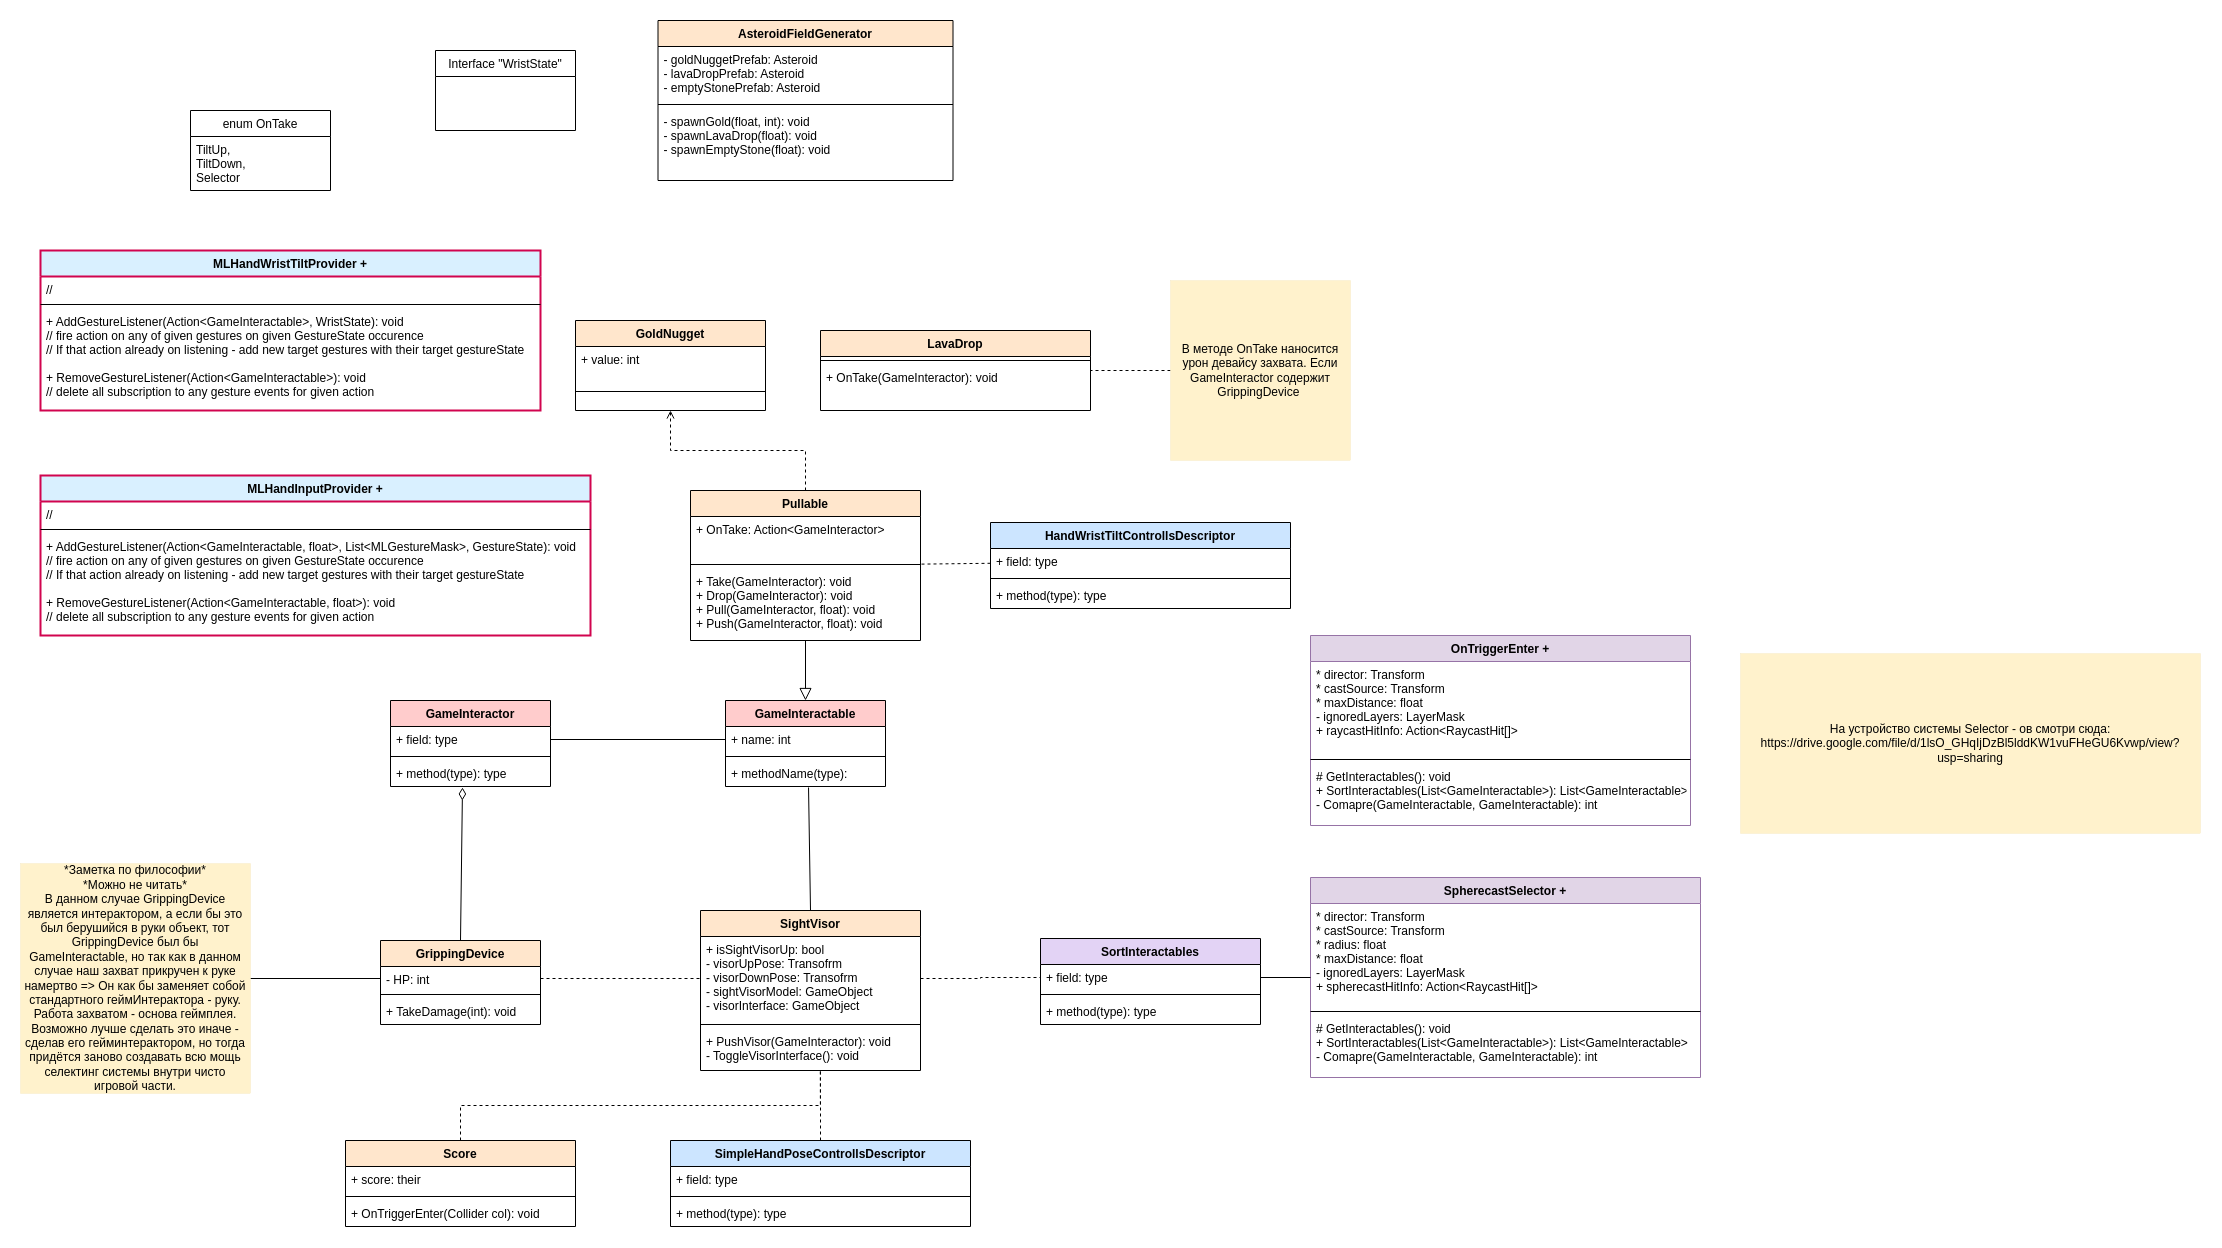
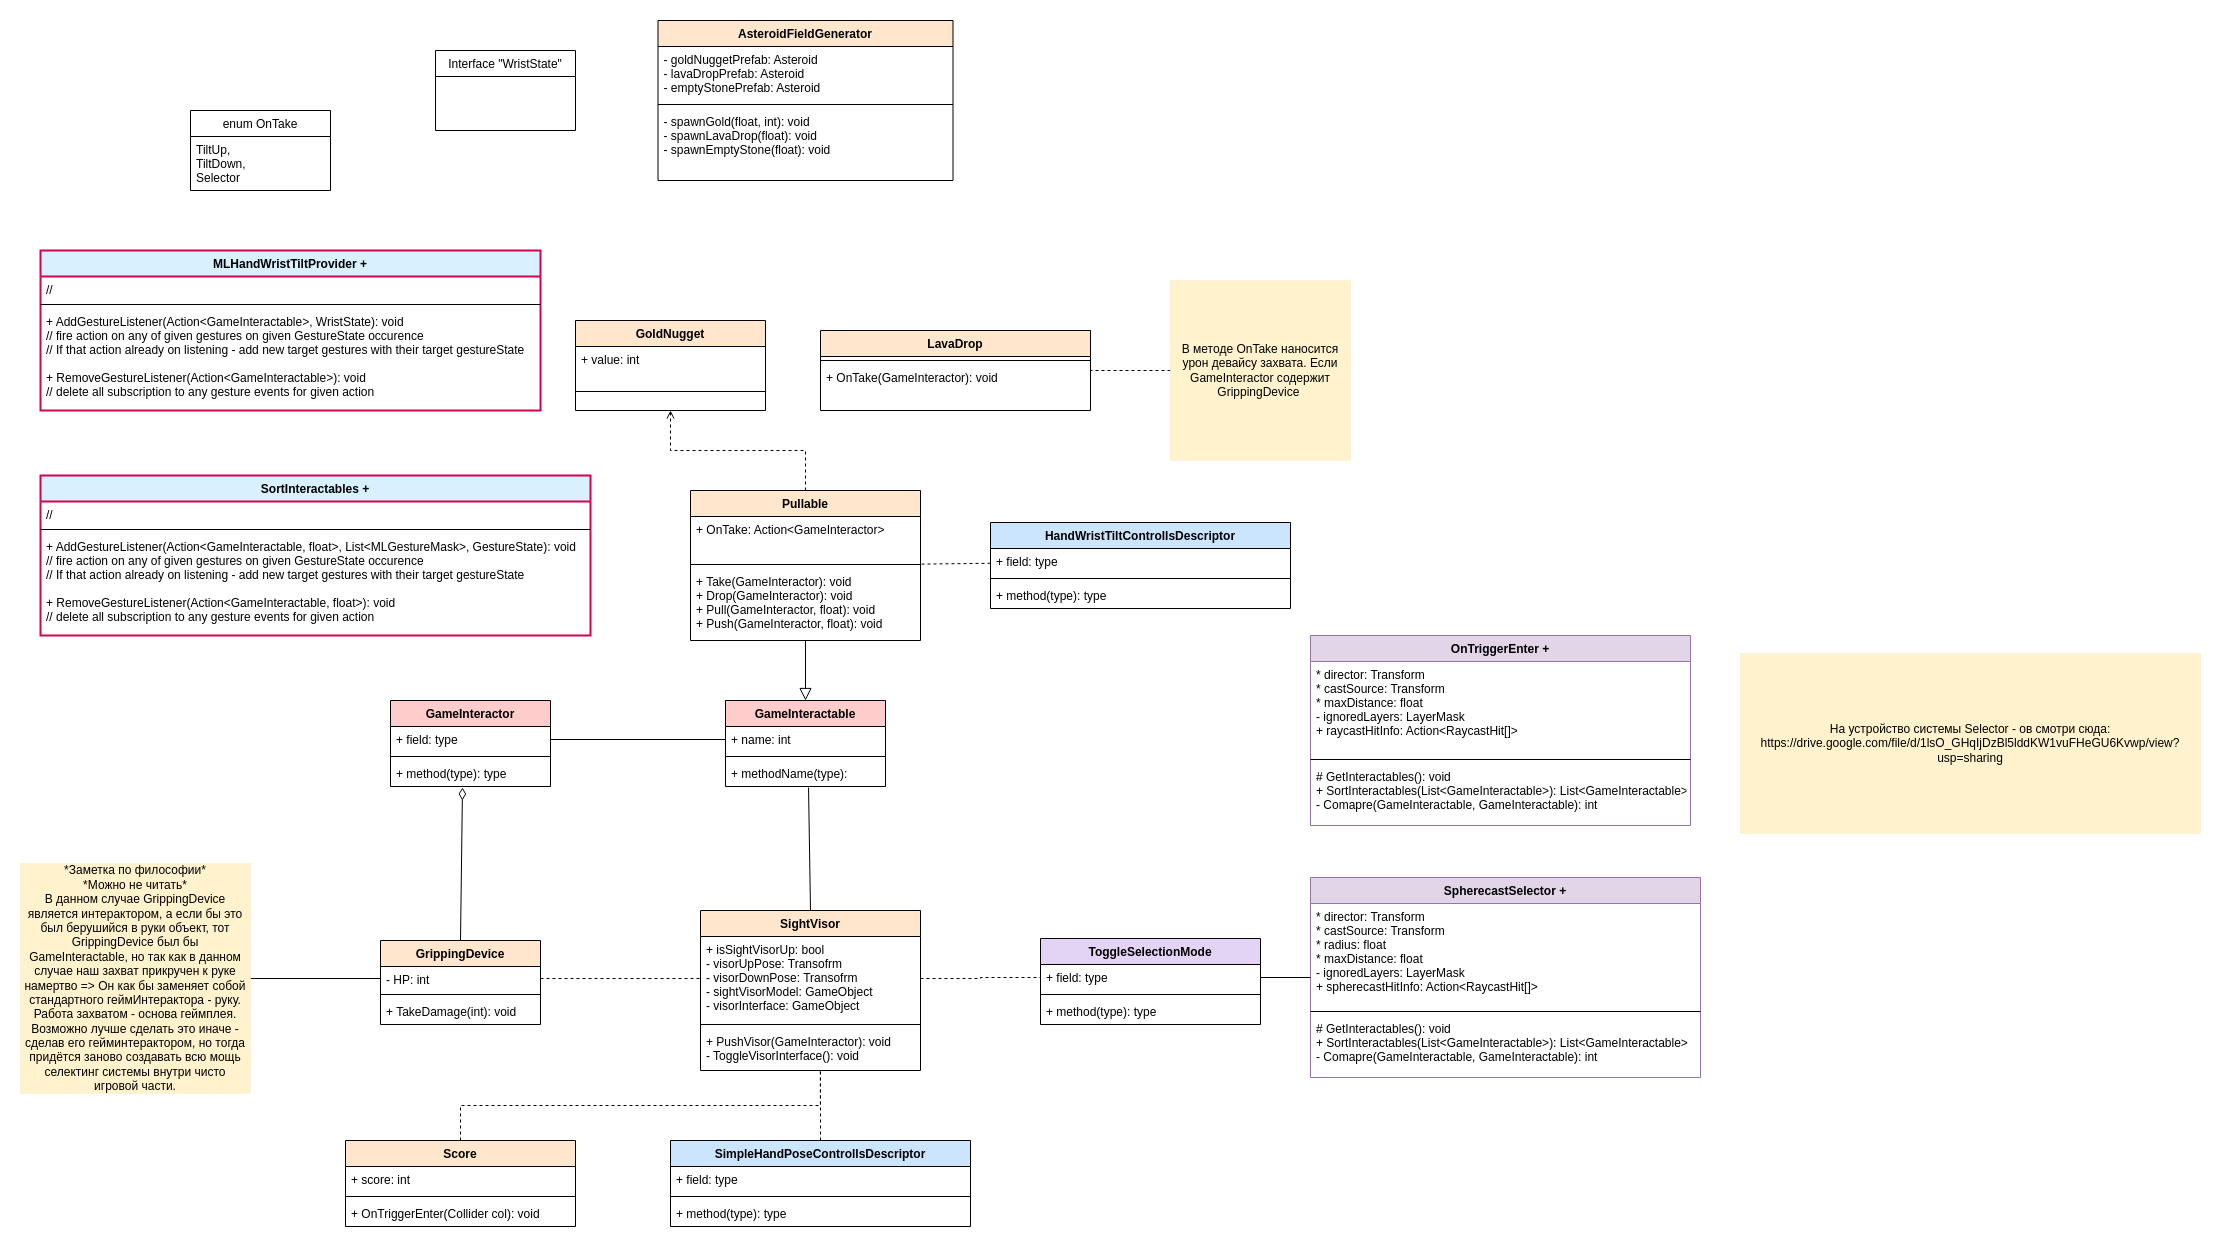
node "MLHandInputProvider +": label "MLHandInputProvider +" -> "SortInteractables +"
node "SortInteractables": label "SortInteractables" -> "ToggleSelectionMode"
node "+ score: their": label "+ score: their" -> "+ score: int"
